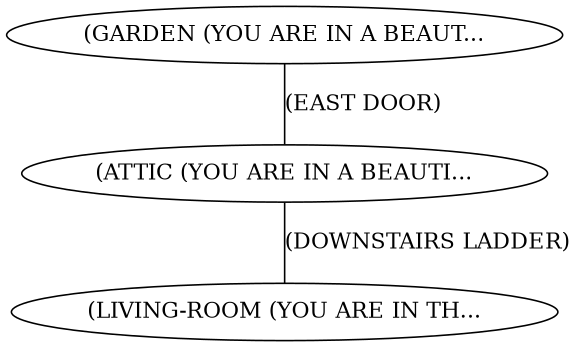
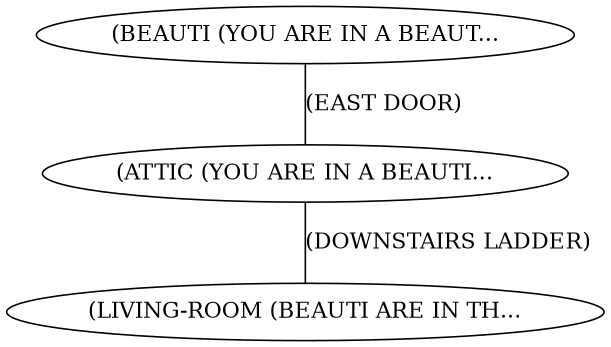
node "(GARDEN (YOU ARE IN A BEAUT...": label "(GARDEN (YOU ARE IN A BEAUT..." -> "(BEAUTI (YOU ARE IN A BEAUT..."
node "(LIVING-ROOM (YOU ARE IN TH...": label "(LIVING-ROOM (YOU ARE IN TH..." -> "(LIVING-ROOM (BEAUTI ARE IN TH..."
